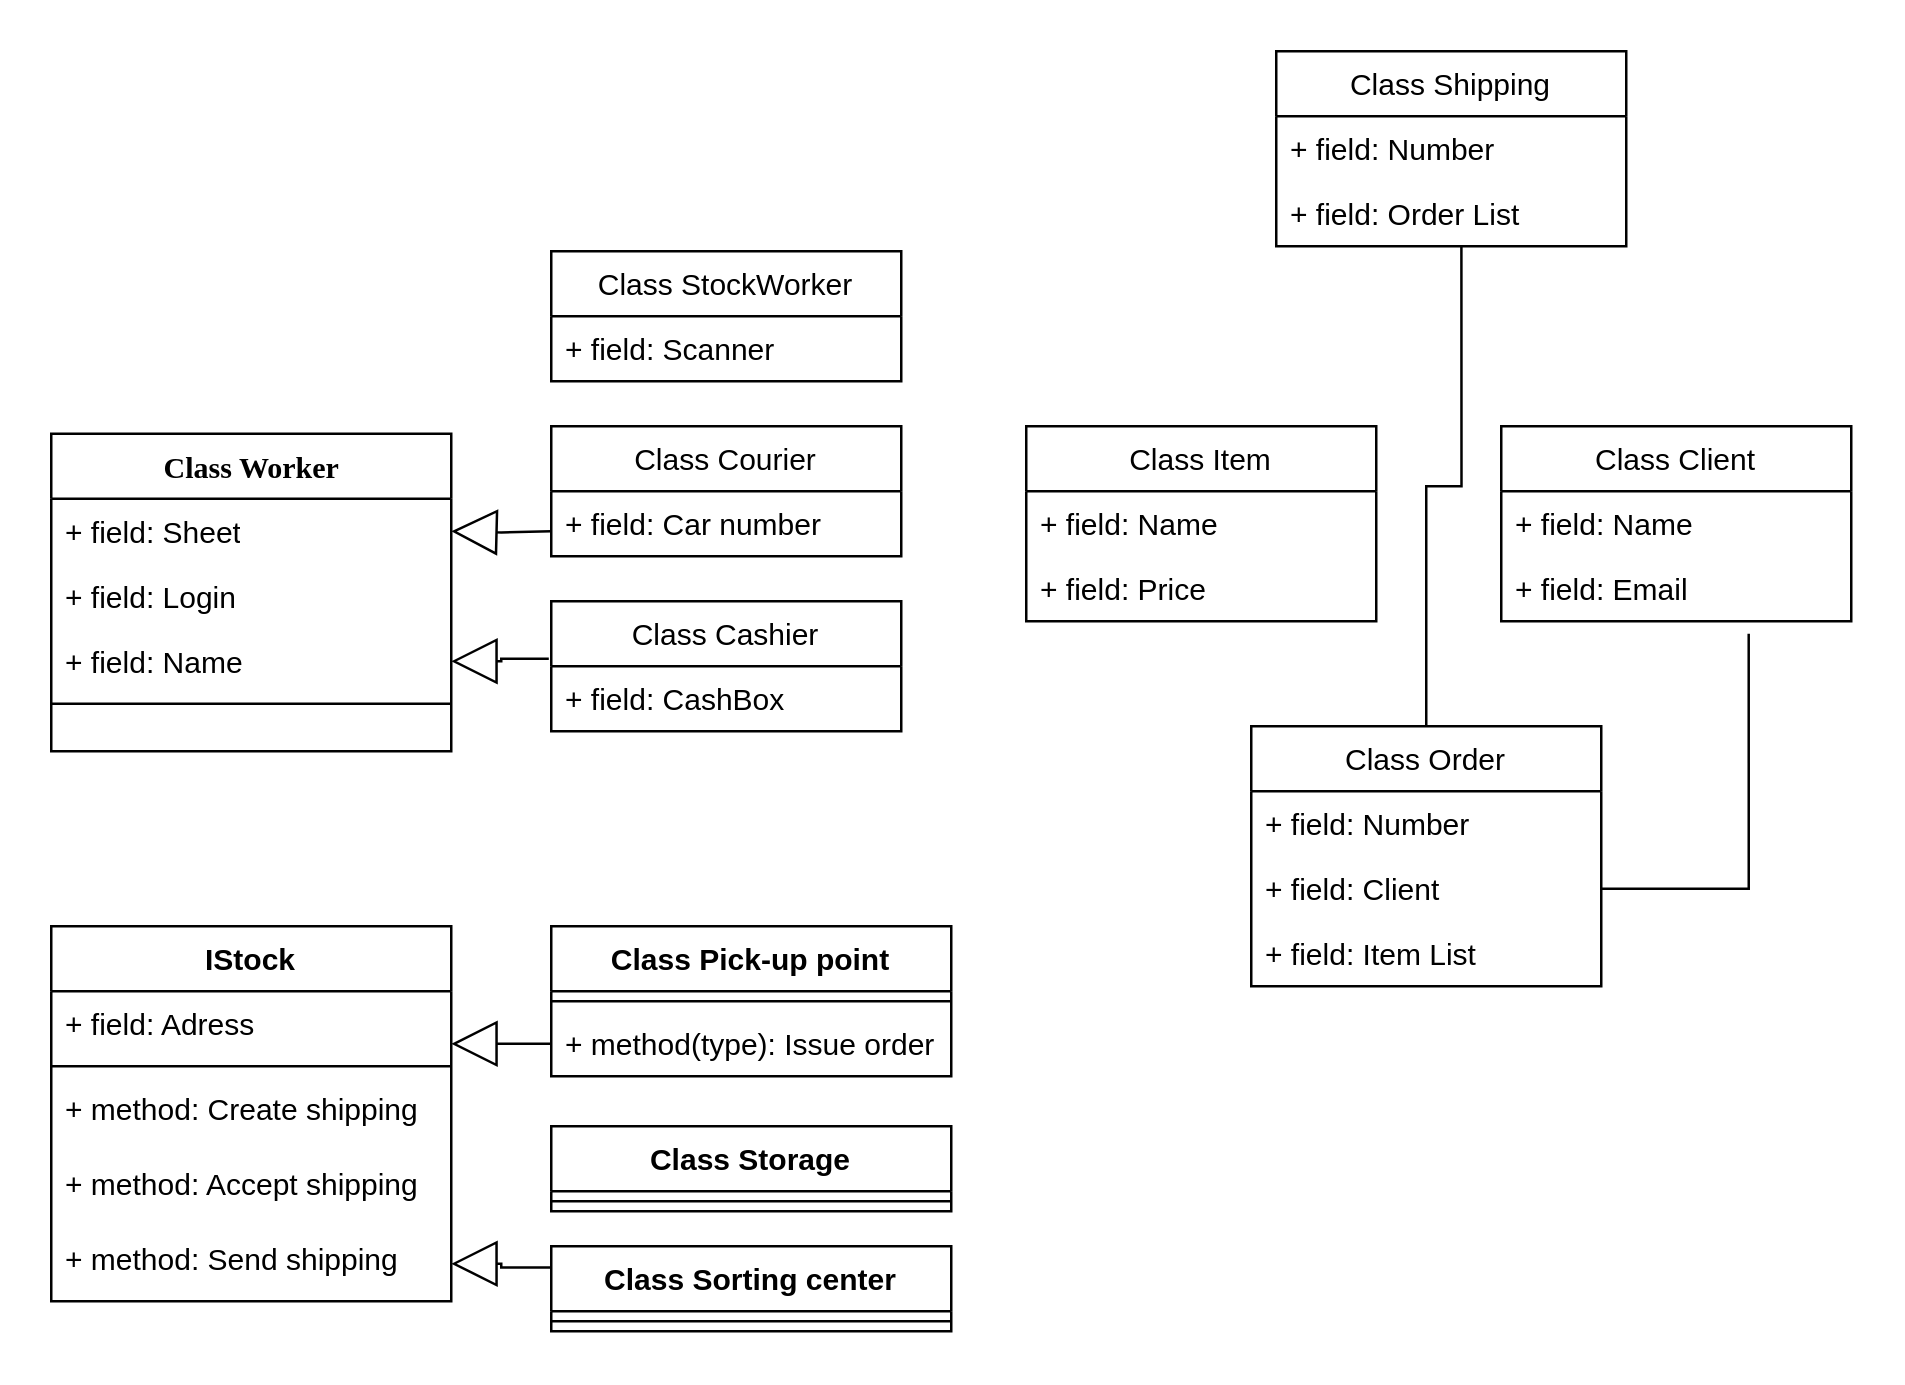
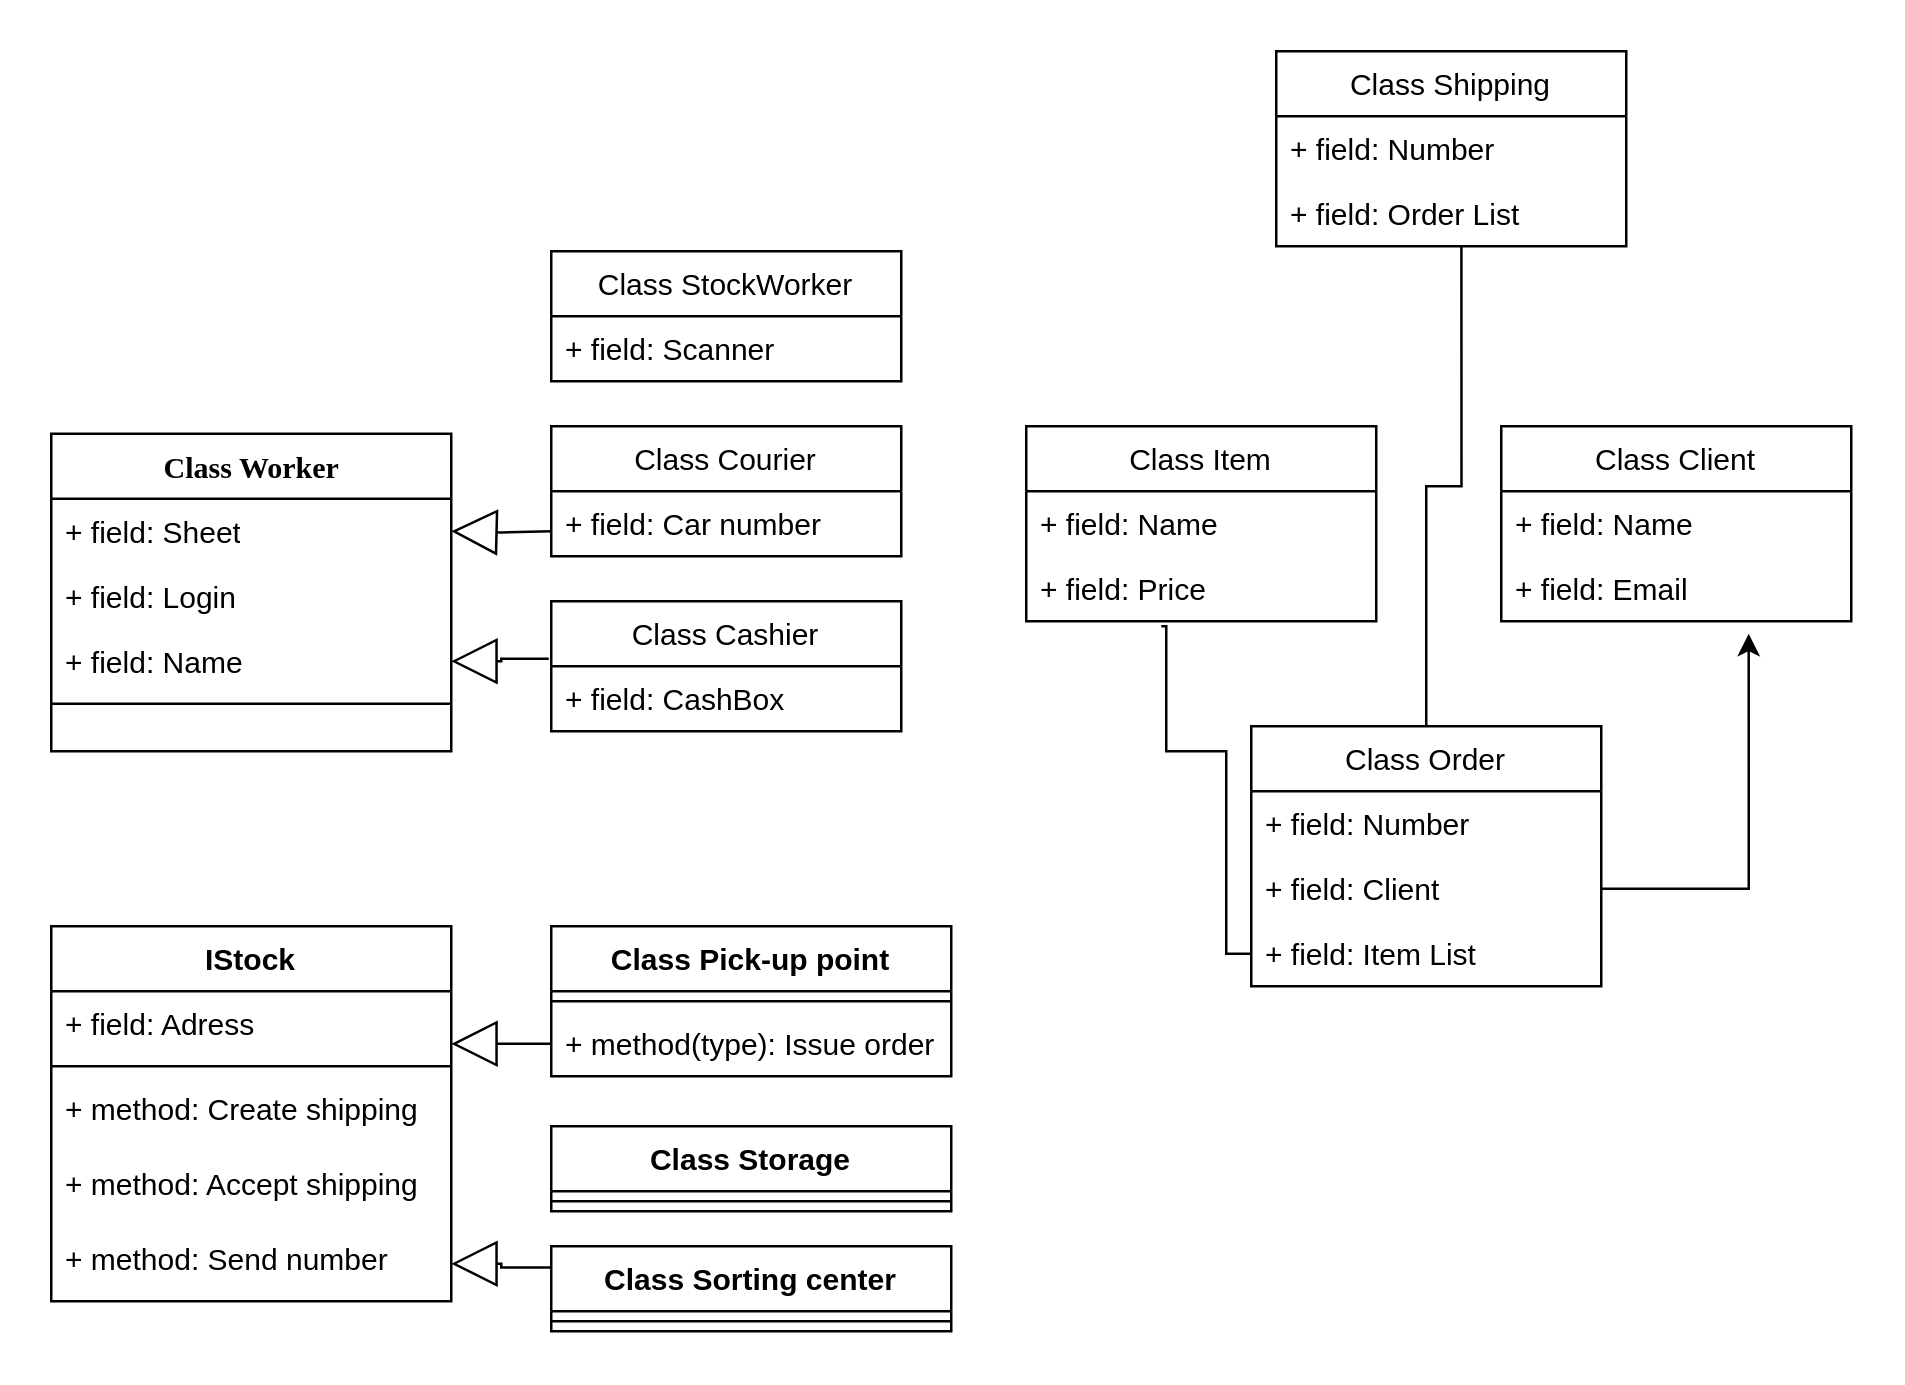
edge "+ field: Email" -- "+ field: Client": arrowhead none -> classic
edge "+ field: Price" -- "+ field: Item List": added
node "+ method: Send shipping": label "+ method: Send shipping" -> "+ method: Send number"
